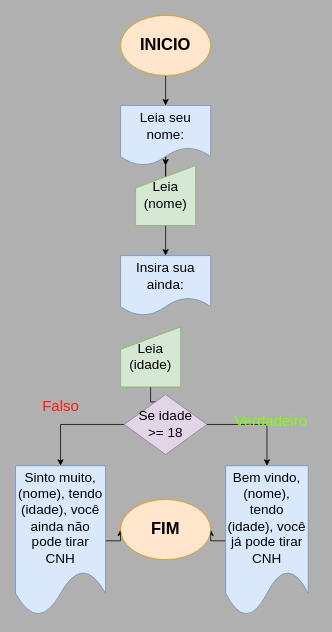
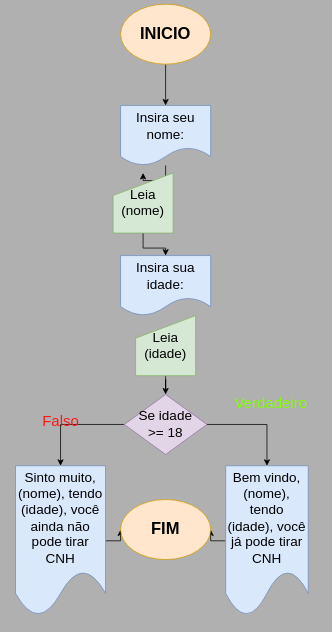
node "INICIO": moved (165, 45) -> (165, 34)
node "Leia seu nome:": label "Leia seu nome:" -> "Insira seu nome:"
node "Leia (nome)": moved (165, 195) -> (143, 203)
node "Insira sua ainda:": label "Insira sua ainda:" -> "Insira sua idade:"
node "Leia (idade)": moved (150, 357) -> (165, 345)
node "Falso": moved (60, 405) -> (60, 420)
node "Verdadeiro": moved (270, 420) -> (270, 402)
